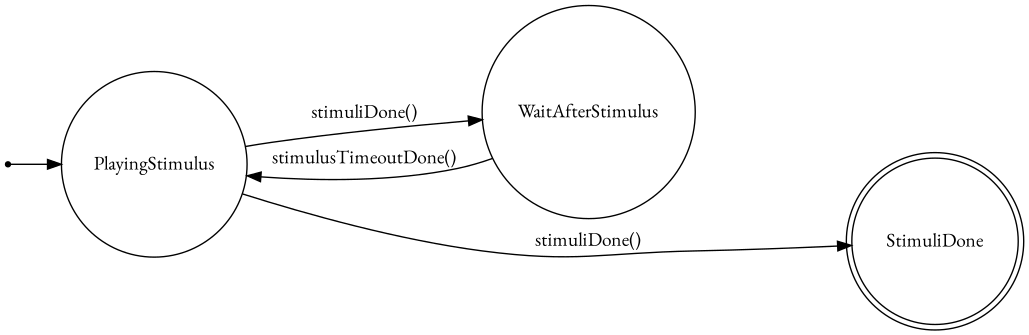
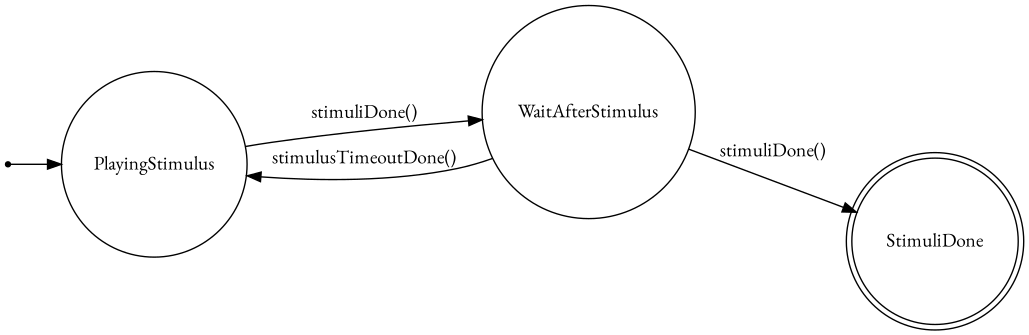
edge "PlayingStimulus" -> "StimuliDone": now "WaitAfterStimulus" -> "StimuliDone"
